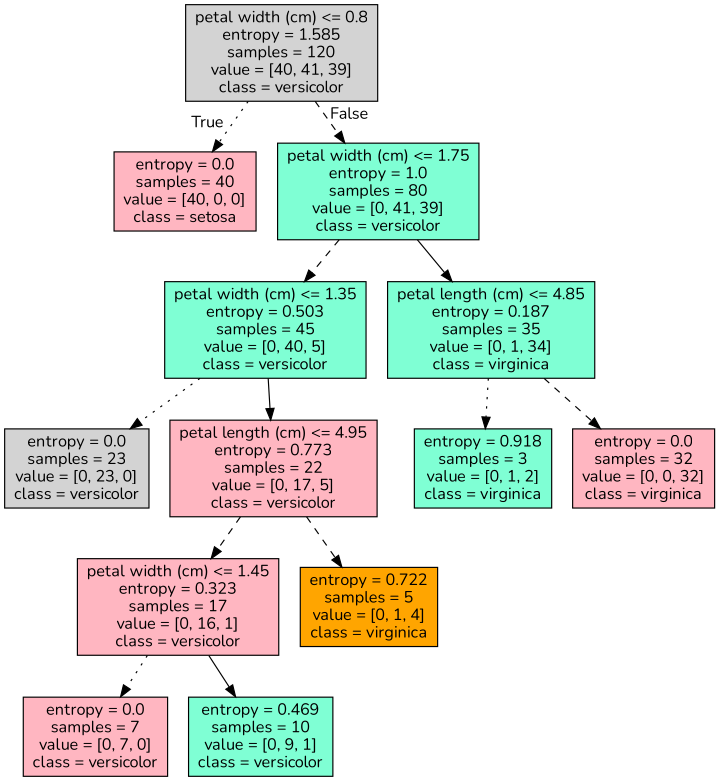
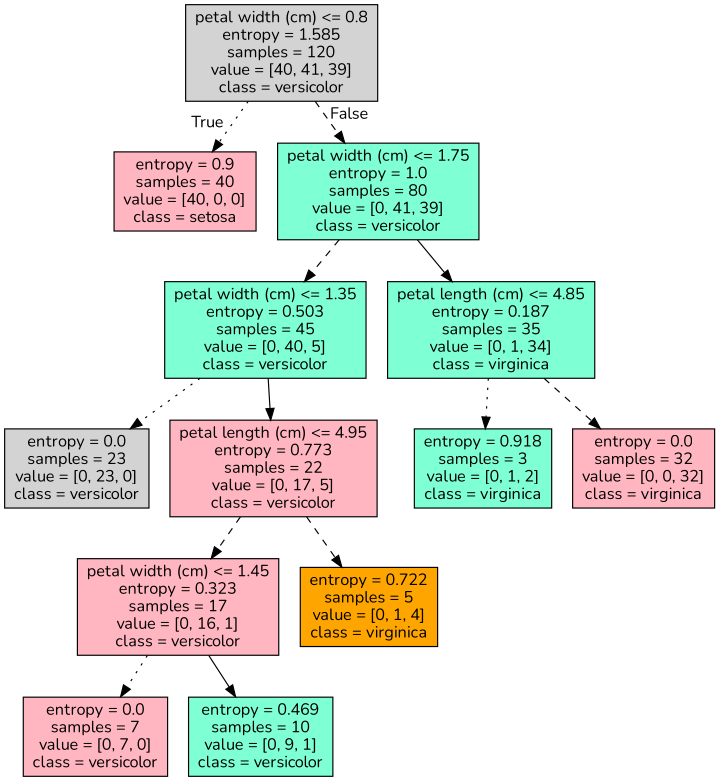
node "entropy = 0.0 samples = 40 value = [40, 0, 0] class = setosa": label "entropy = 0.0 samples = 40 value = [40, 0, 0] class = setosa" -> "entropy = 0.9 samples = 40 value = [40, 0, 0] class = setosa"
